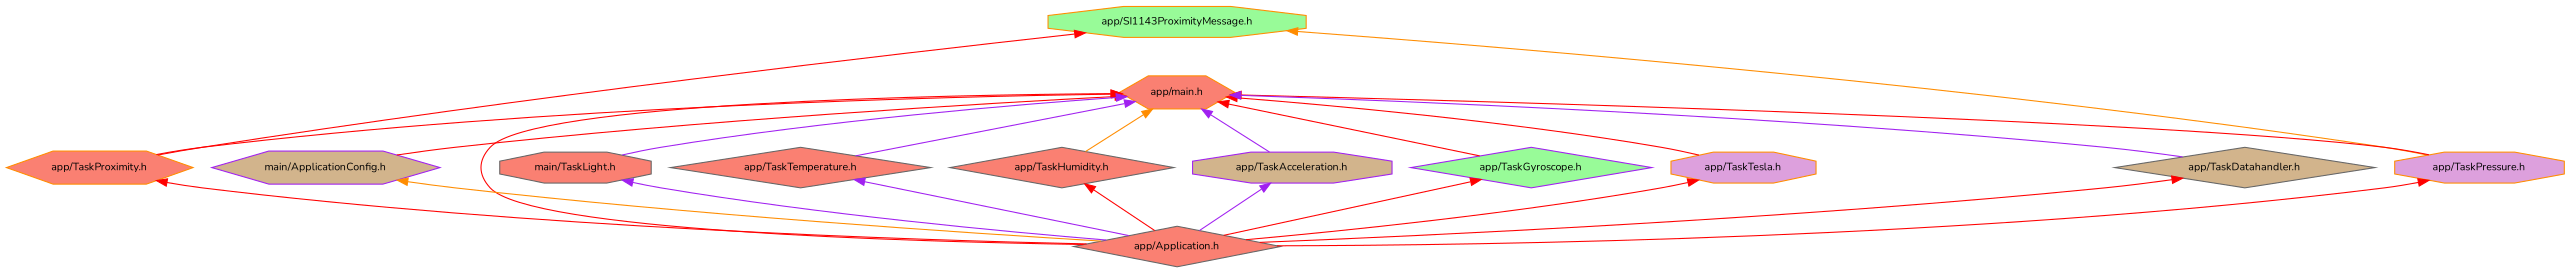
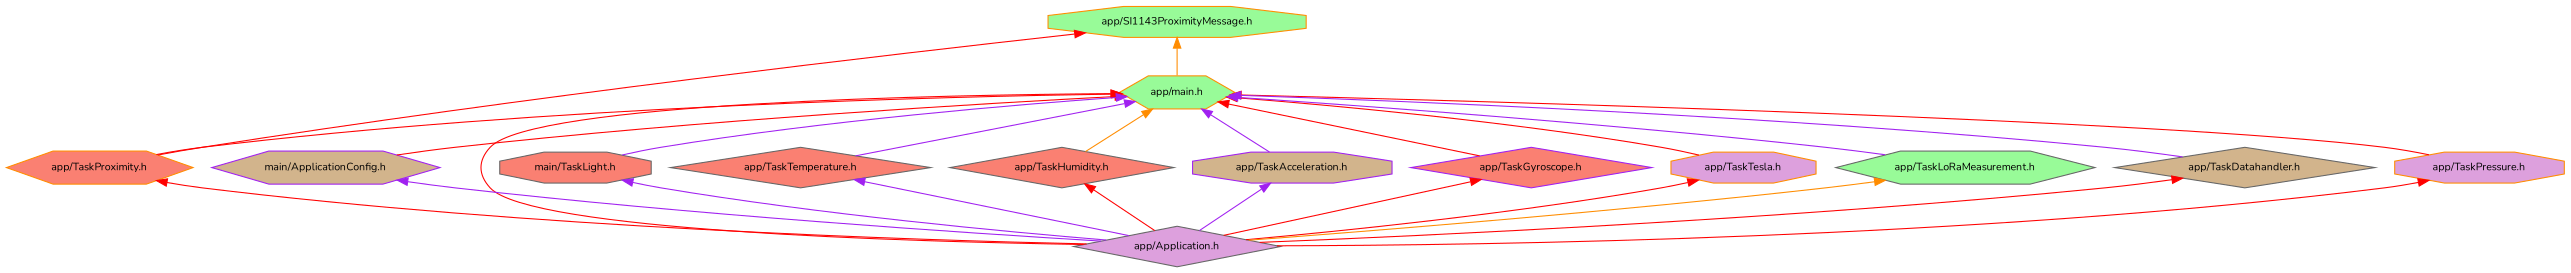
edge "app/TaskPressure.h" -> "app/SI1143ProximityMessage.h": now "app/main.h" -> "app/SI1143ProximityMessage.h"
node "app/main.h": fillcolor salmon -> palegreen
node "app/TaskGyroscope.h": fillcolor palegreen -> salmon
node "app/TaskLoRaMeasurement.h": added
edge "app/Application.h" -> "main/ApplicationConfig.h": color darkorange -> purple
node "app/Application.h": fillcolor salmon -> plum
